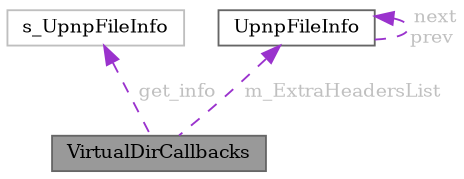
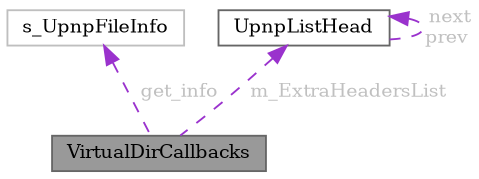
node "UpnpFileInfo": label "UpnpFileInfo" -> "UpnpListHead"
